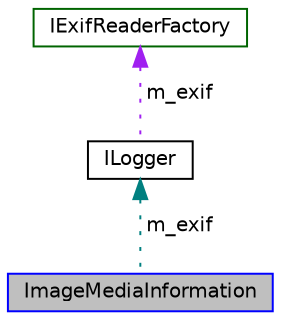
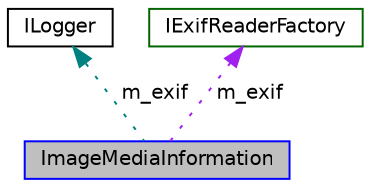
edge "ILogger" -> "IExifReaderFactory": now "ImageMediaInformation" -> "IExifReaderFactory"
